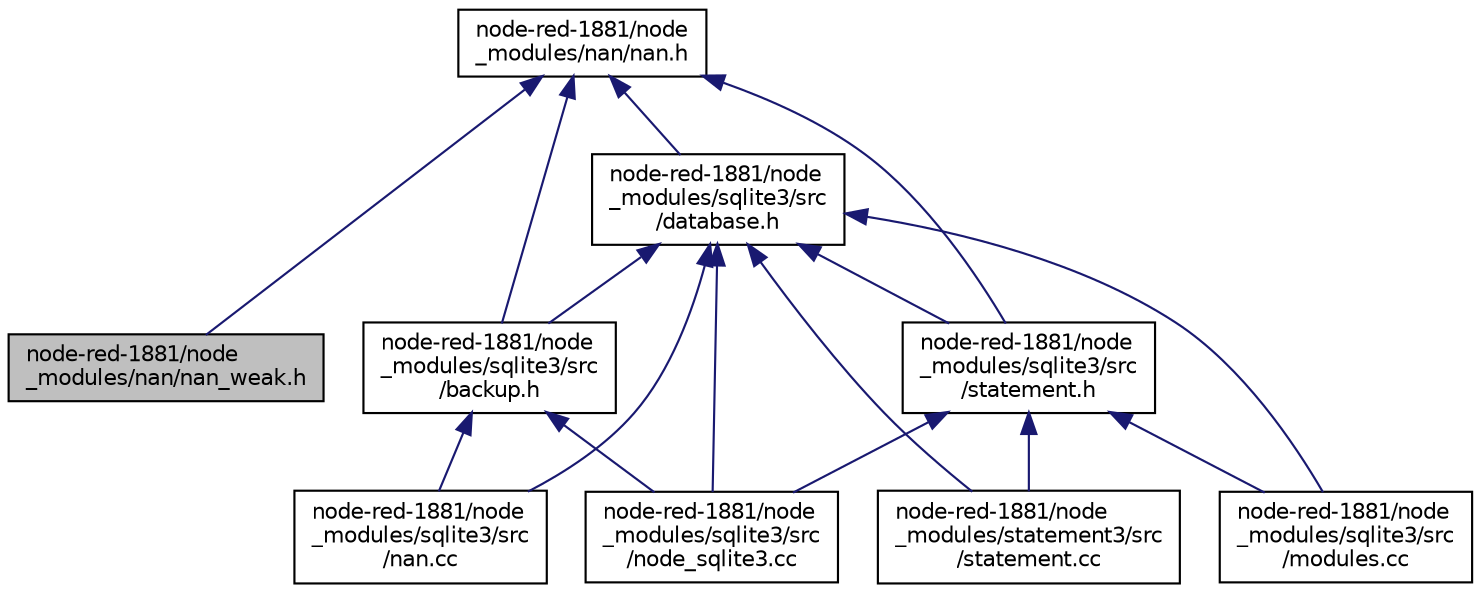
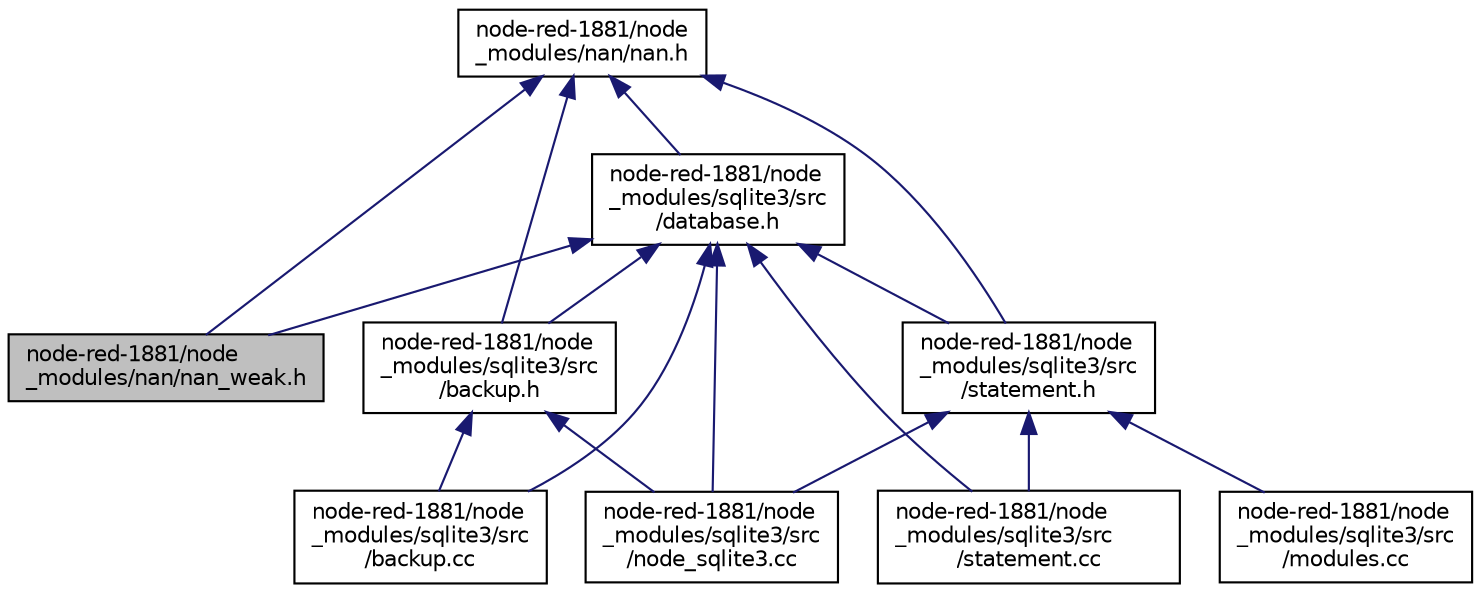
edge "node-red-1881/node _modules/sqlite3/src /modules.cc" -> "node-red-1881/node _modules/sqlite3/src /database.h": now "node-red-1881/node _modules/nan/nan_weak.h" -> "node-red-1881/node _modules/sqlite3/src /database.h"
node "node-red-1881/node _modules/sqlite3/src /nan.cc": label "node-red-1881/node _modules/sqlite3/src /nan.cc" -> "node-red-1881/node _modules/sqlite3/src /backup.cc"
node "node-red-1881/node _modules/statement3/src /statement.cc": label "node-red-1881/node _modules/statement3/src /statement.cc" -> "node-red-1881/node _modules/sqlite3/src /statement.cc"
